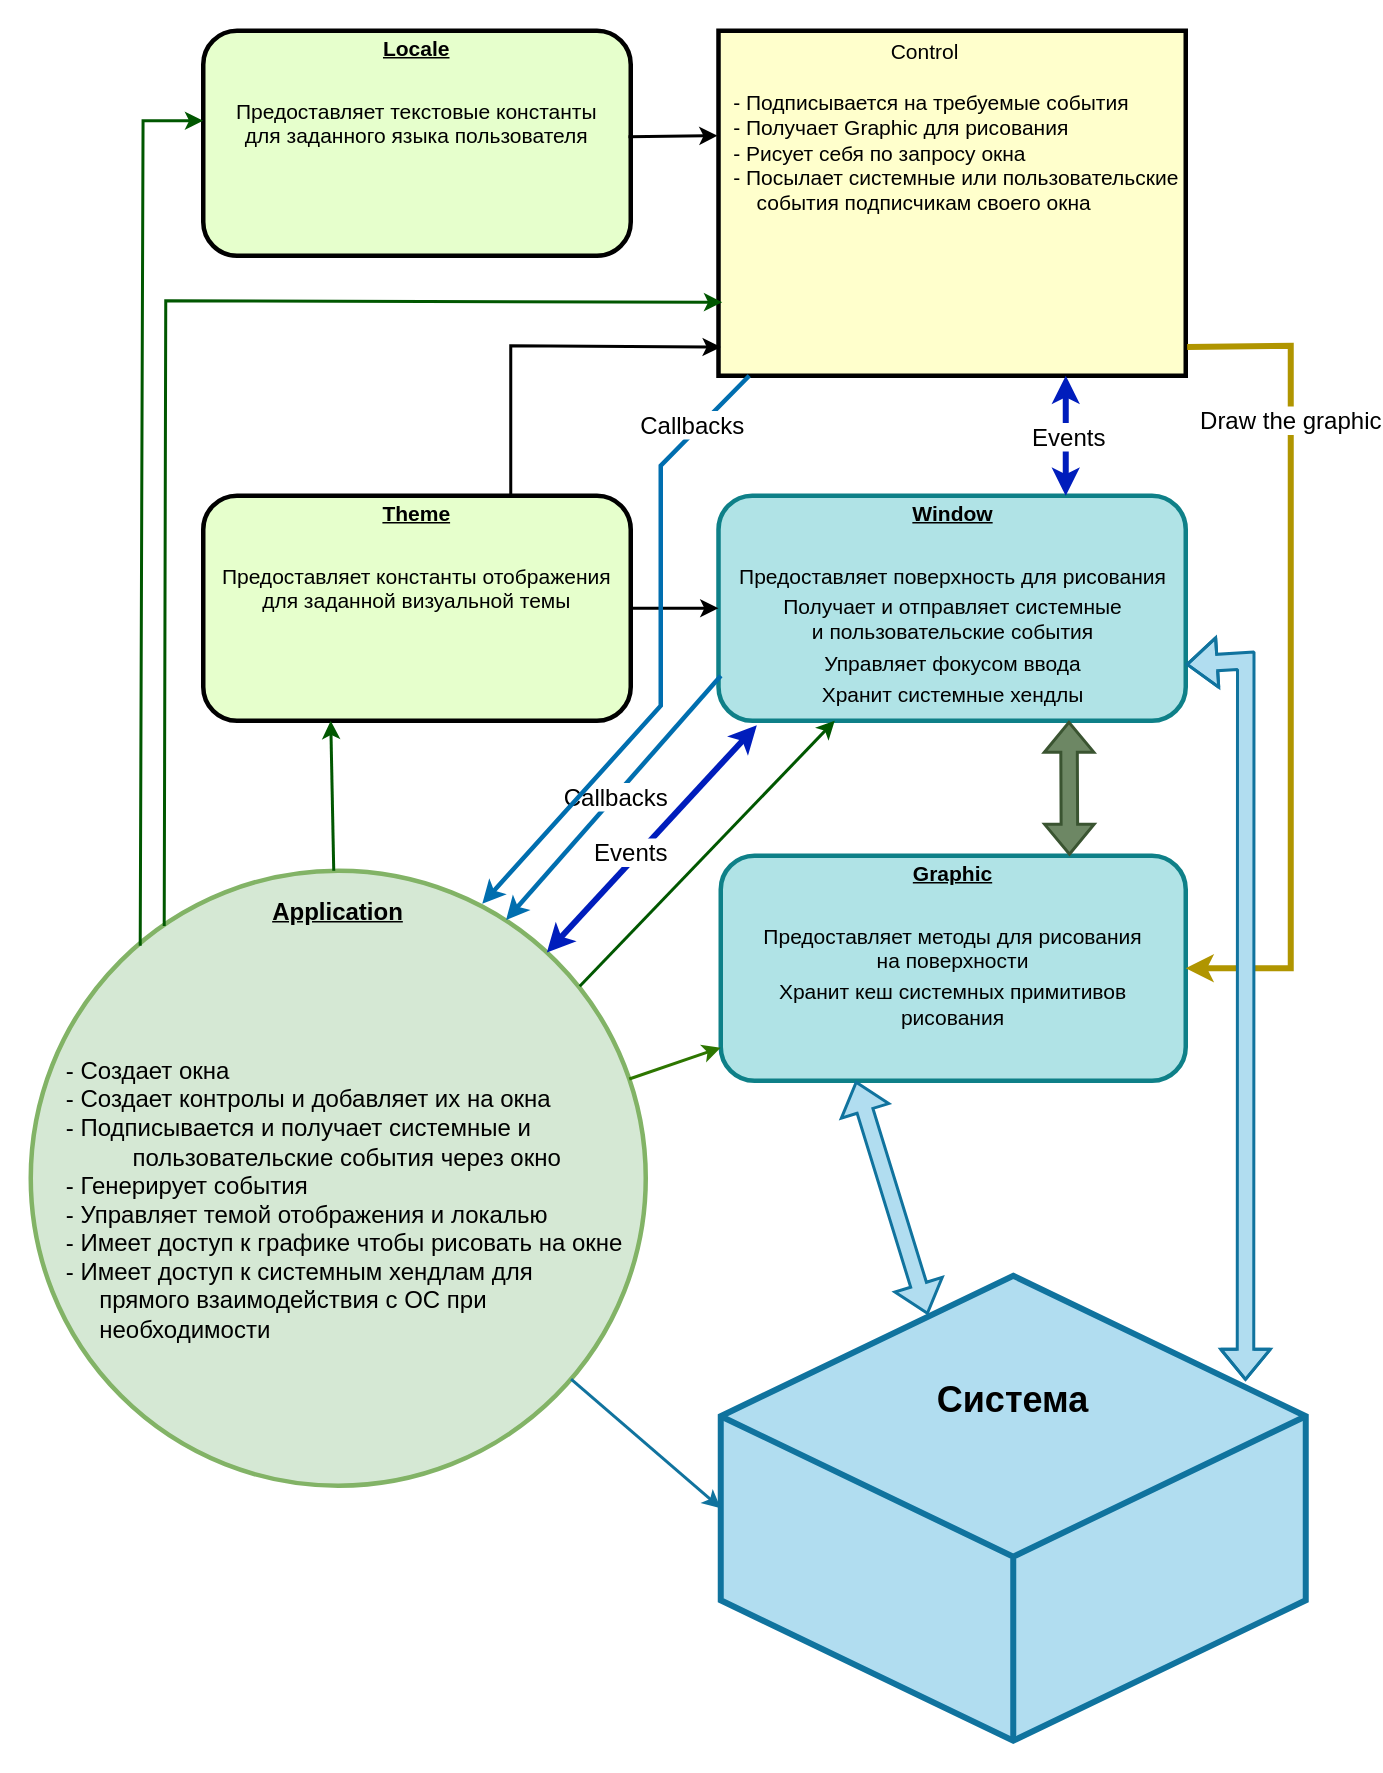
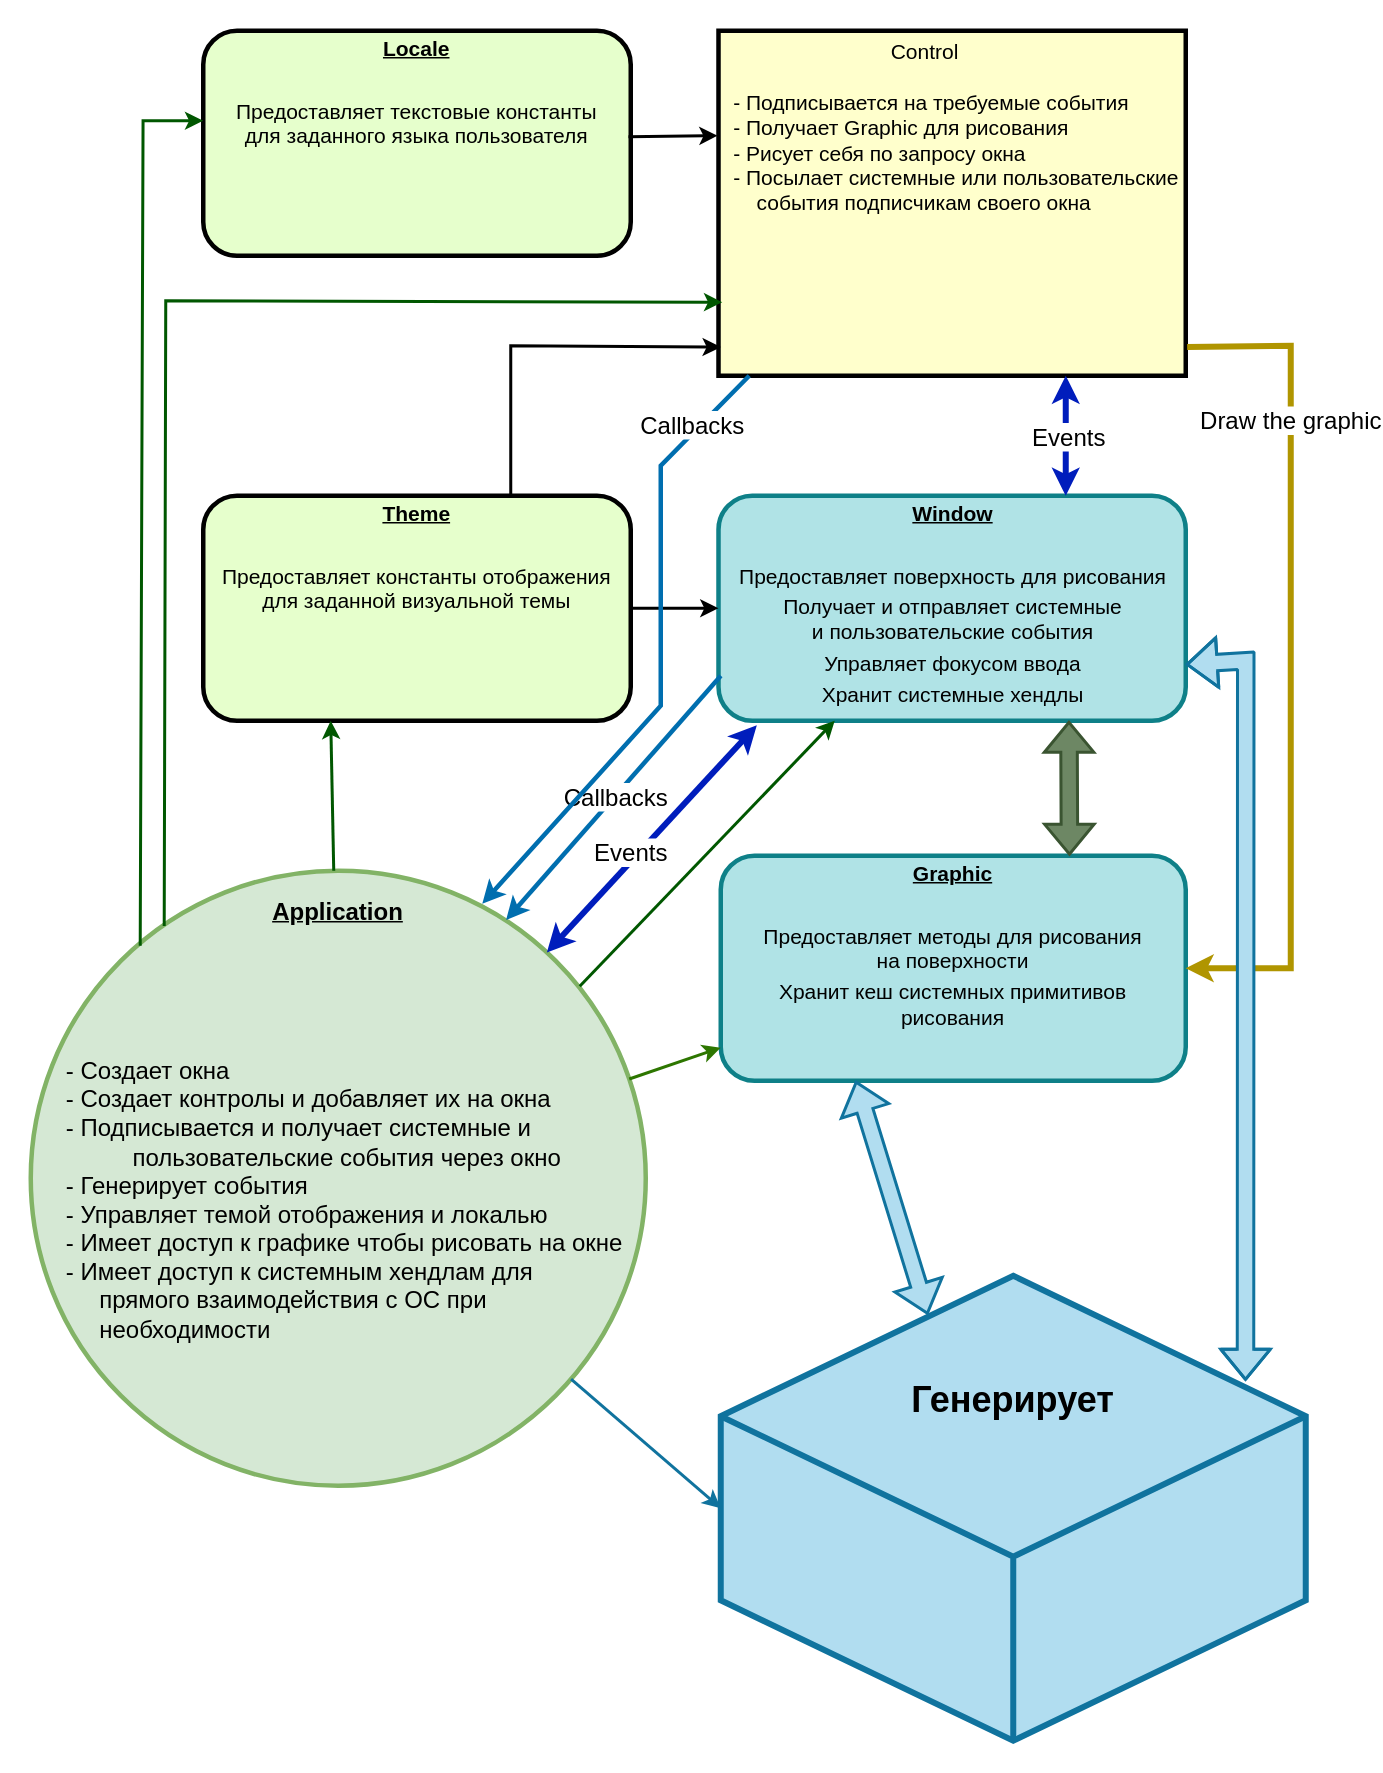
node "Система": label "Система" -> "Генерирует"
